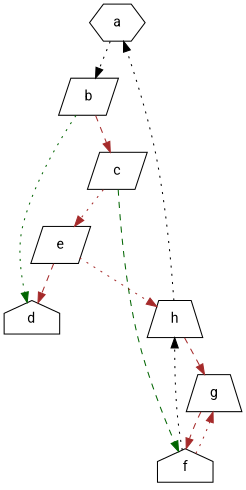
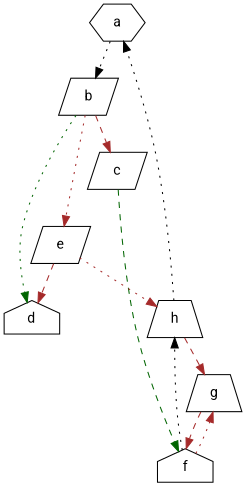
edge "c" -> "e": now "b" -> "e"
